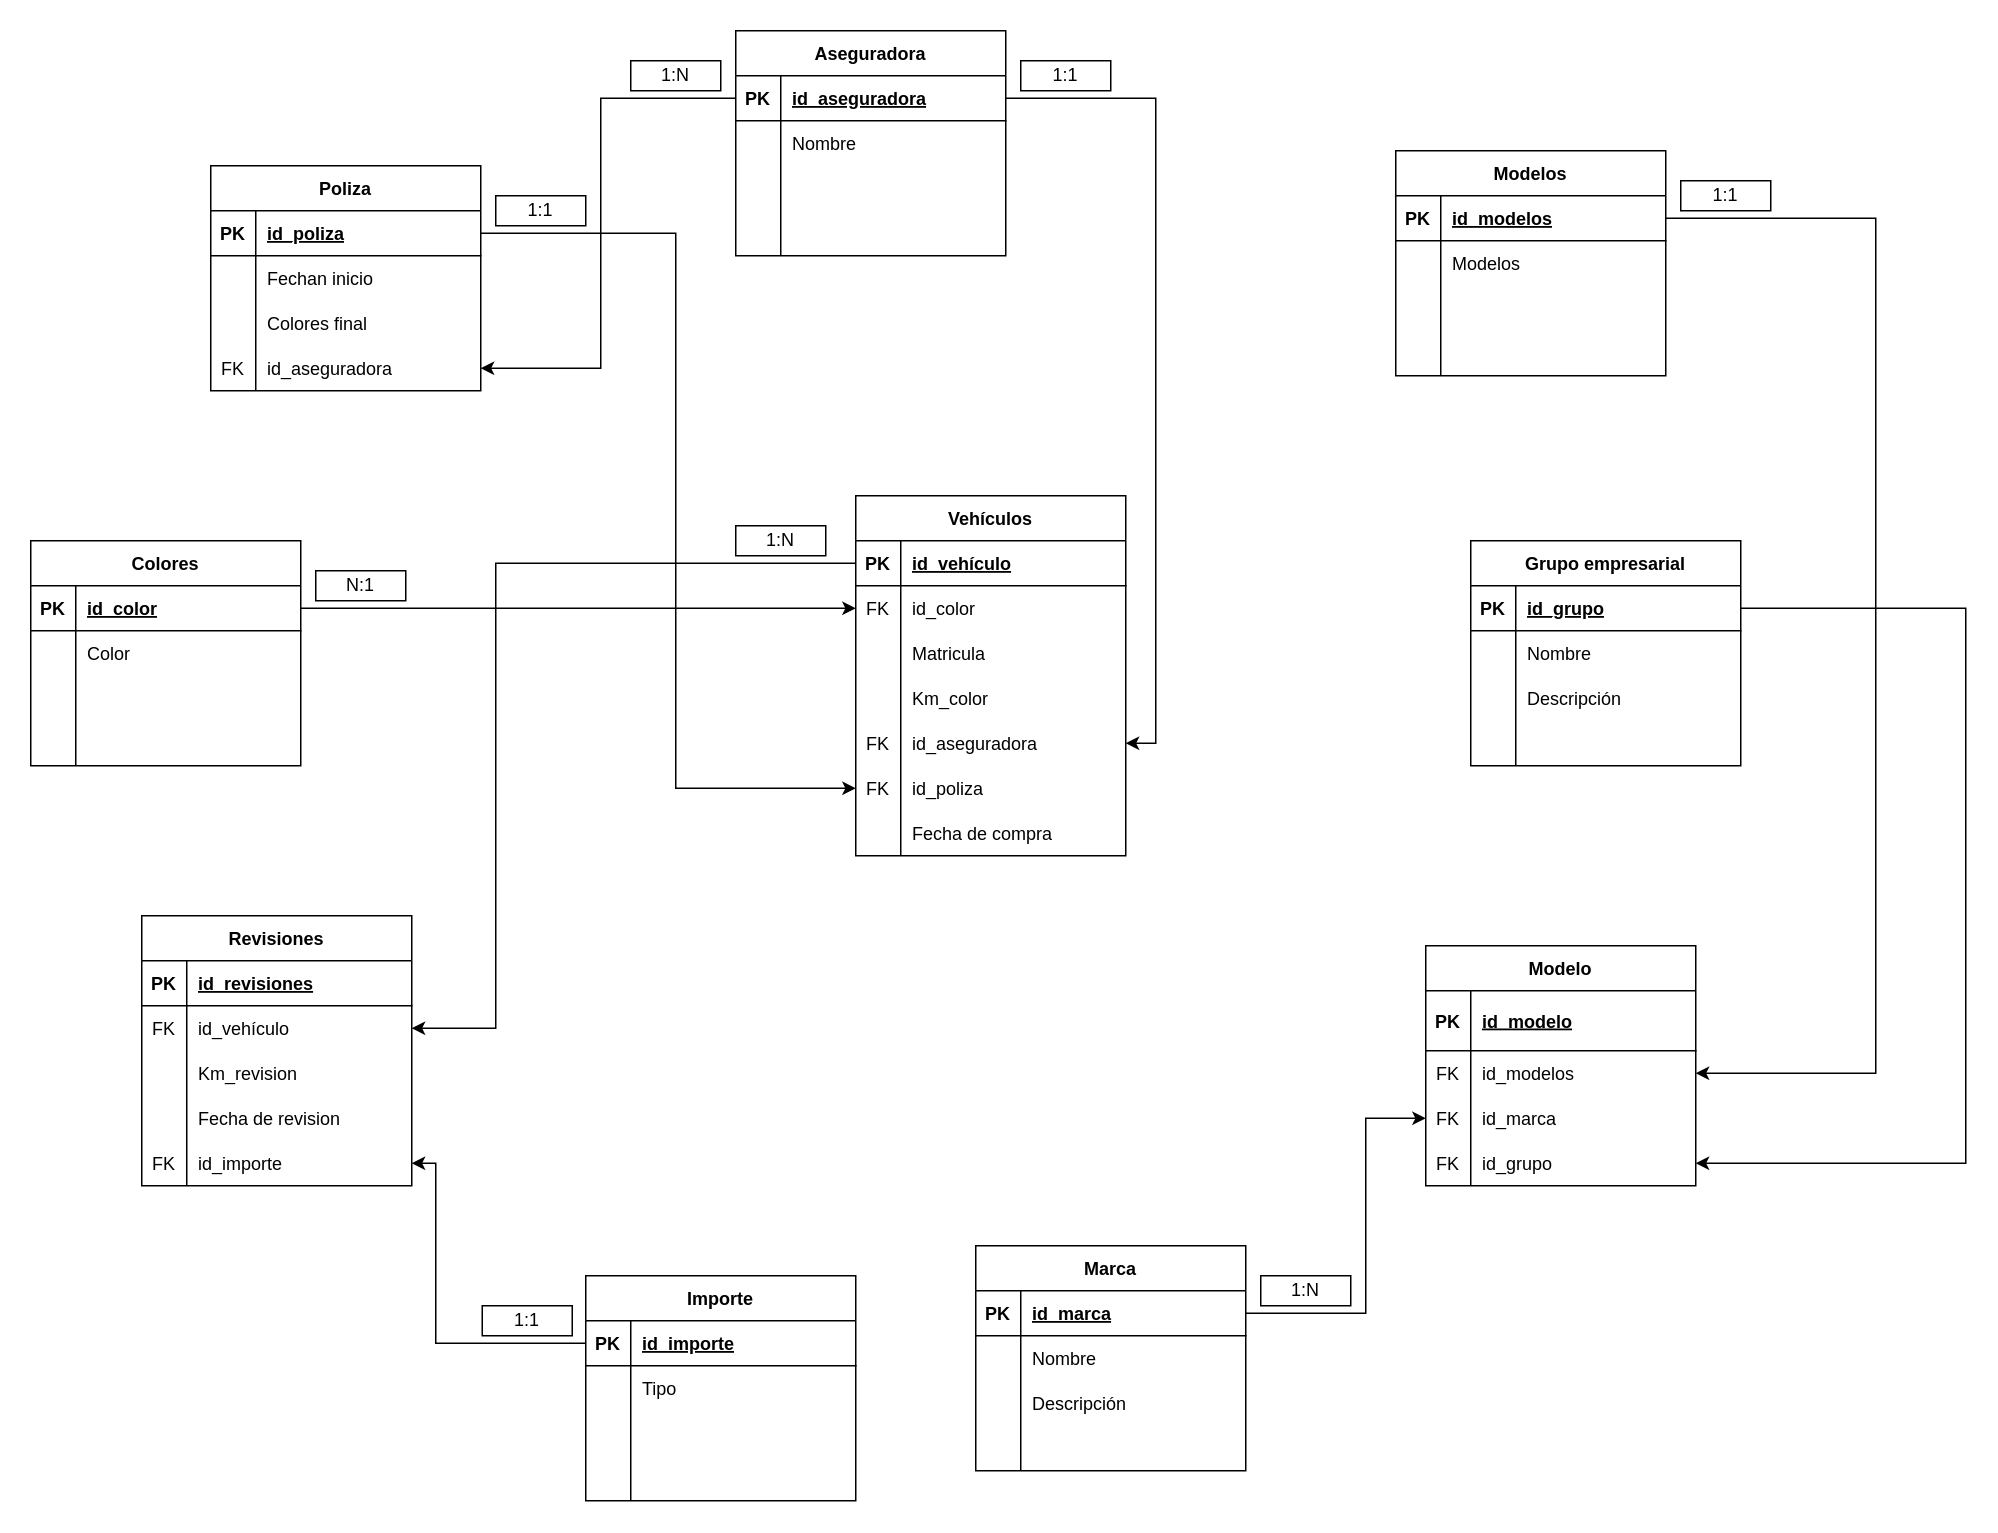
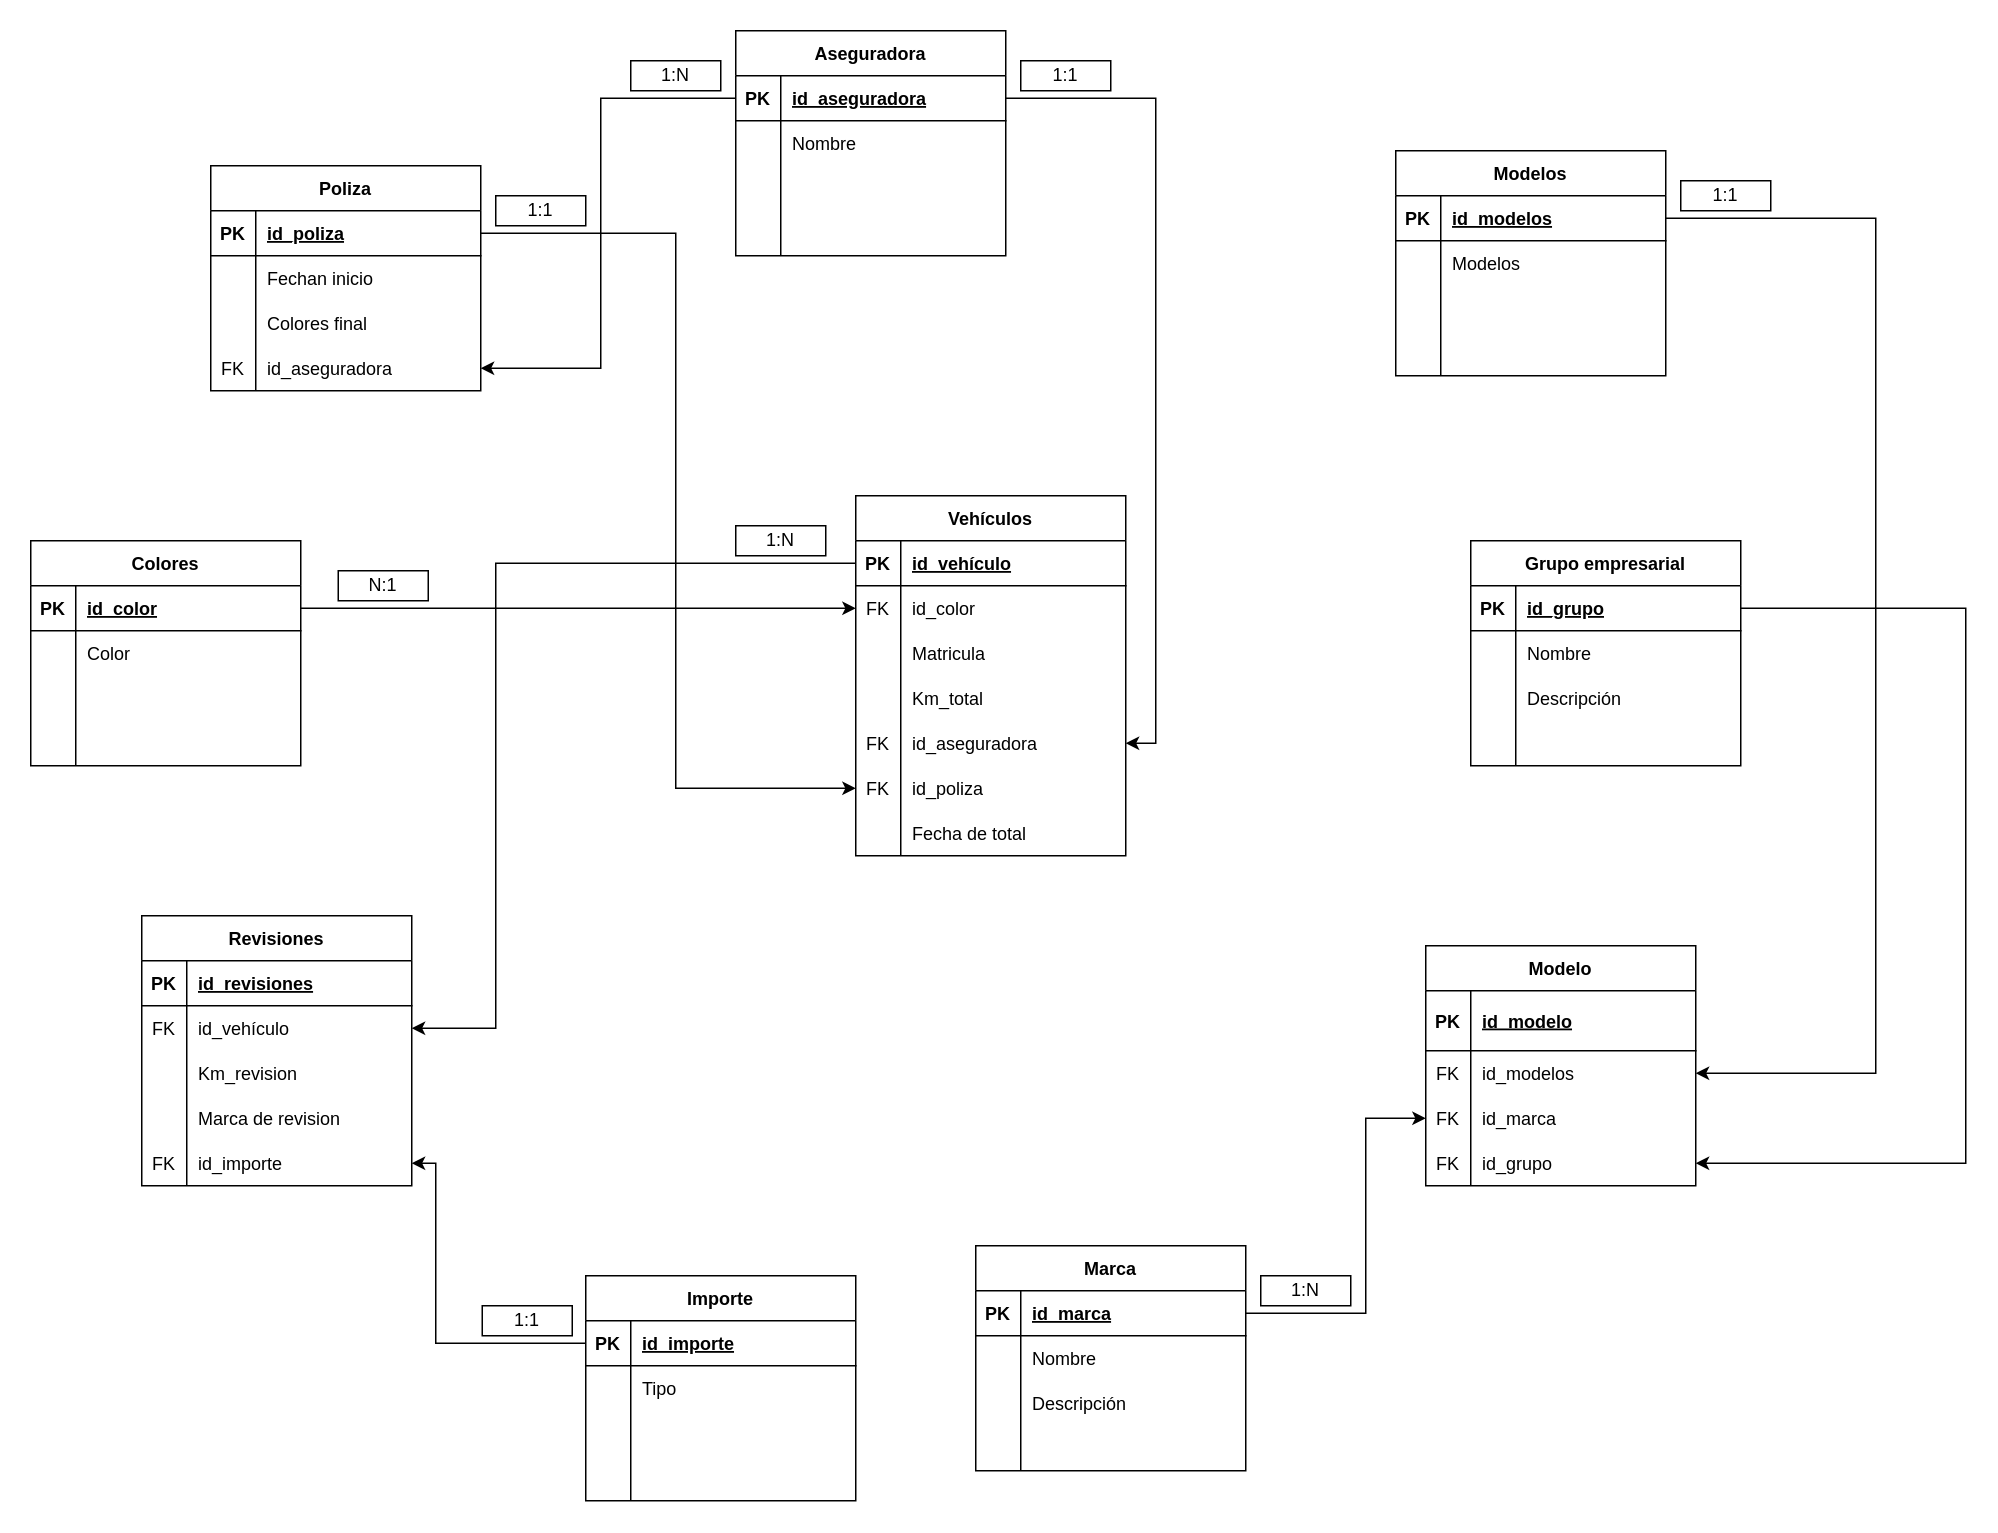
node "N:1": moved (361, 586) -> (383, 586)
node "Km_color": label "Km_color" -> "Km_total"
node "Fecha de compra": label "Fecha de compra" -> "Fecha de total"
node "Fecha de revision": label "Fecha de revision" -> "Marca de revision"
